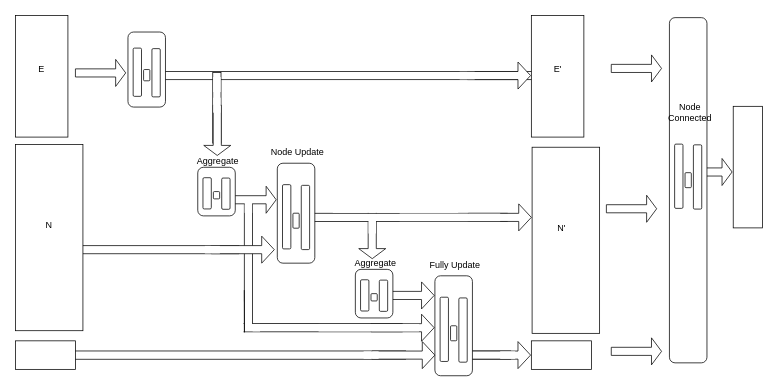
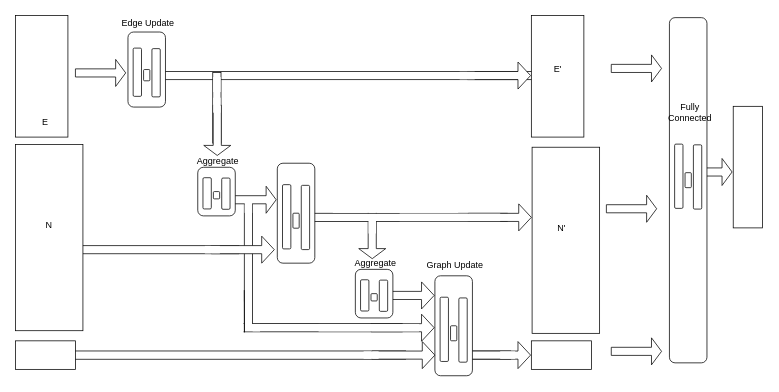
node "Edge Update": added
node "E": moved (42, 69) -> (45, 122)
node "Node Connected": label "Node Connected" -> "Fully Connected"
node "Node Update": removed
node "Fully Update": label "Fully Update" -> "Graph Update"
